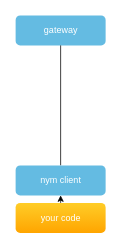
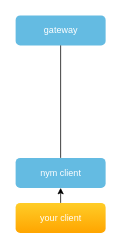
node "nym client": moved (60, 180) -> (60, 173)
node "your code": label "your code" -> "your client"
